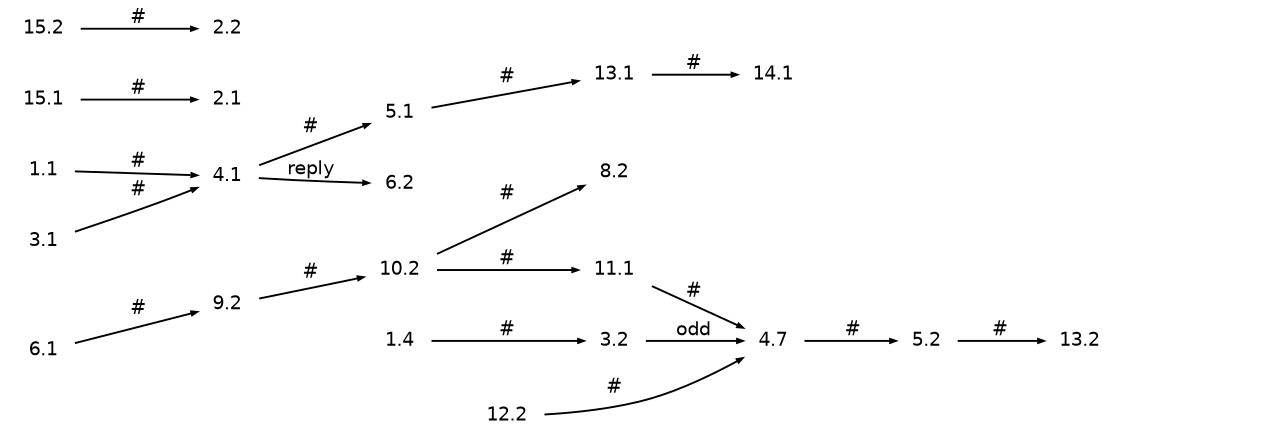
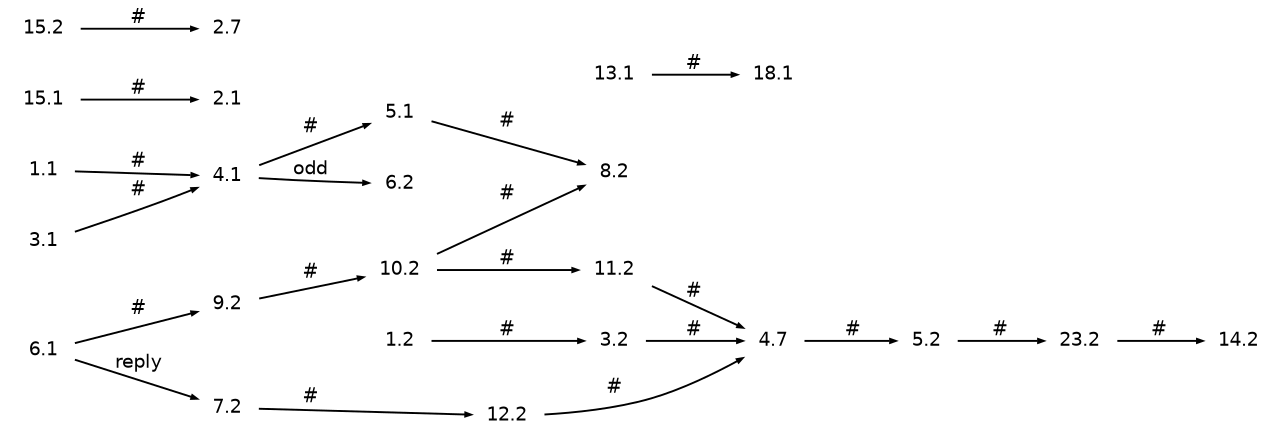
node "2.2": label "2.2" -> "2.7"
node "14.1": label "14.1" -> "18.1"
edge "5.1" -> "13.1": now "5.1" -> "8.2"
edge "4.1" -> "6.2": label "reply" -> "odd"
node "11.1": label "11.1" -> "11.2"
edge "3.2" -> "4.7": label "odd" -> "#"
node "1.4": label "1.4" -> "1.2"
node "13.2": label "13.2" -> "23.2"
node "14.2": added
node "7.2": added
